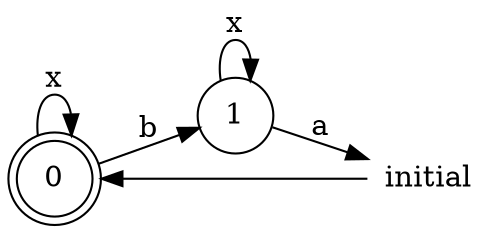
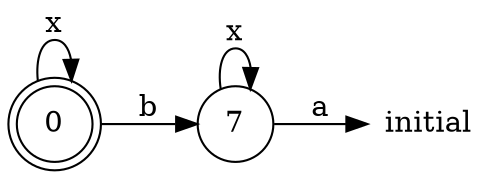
node "1": label "1" -> "7"
edge "initial" -> "0": removed
